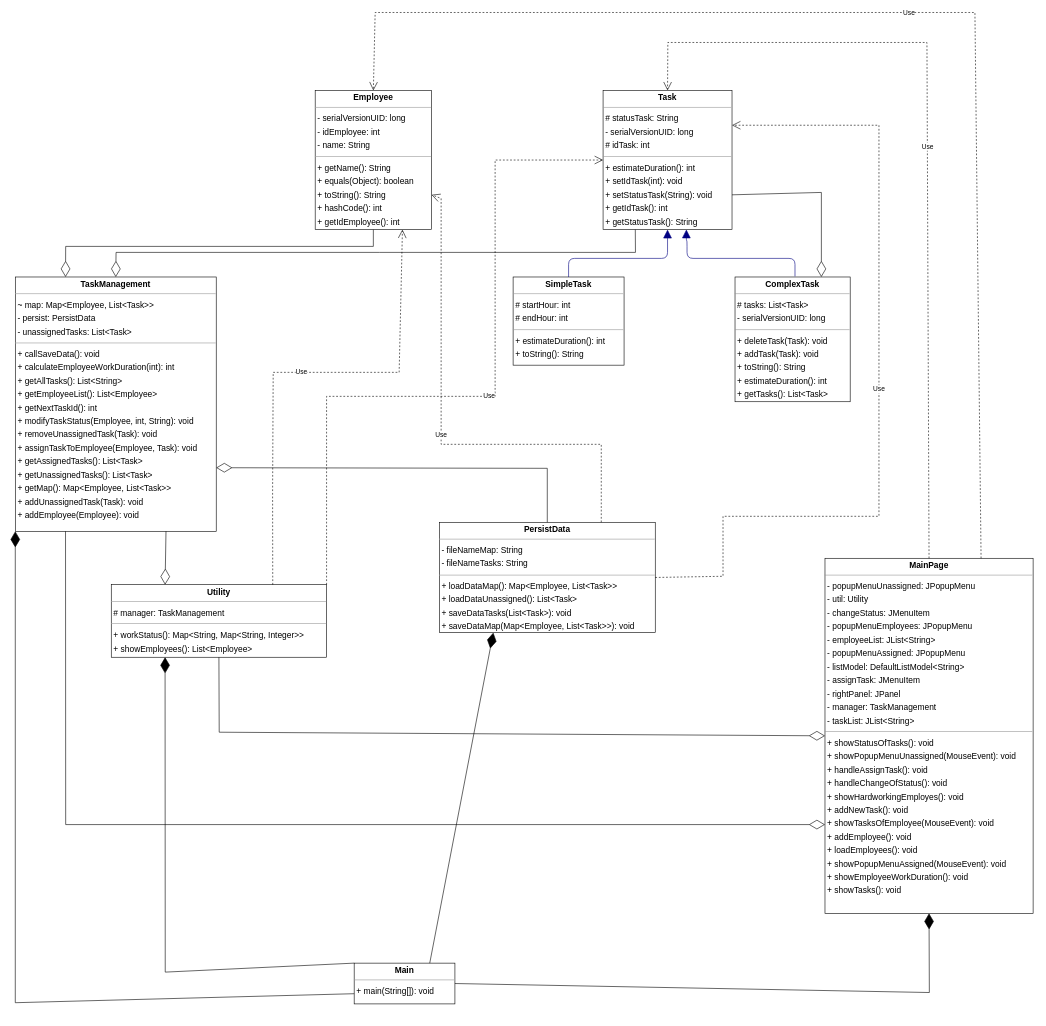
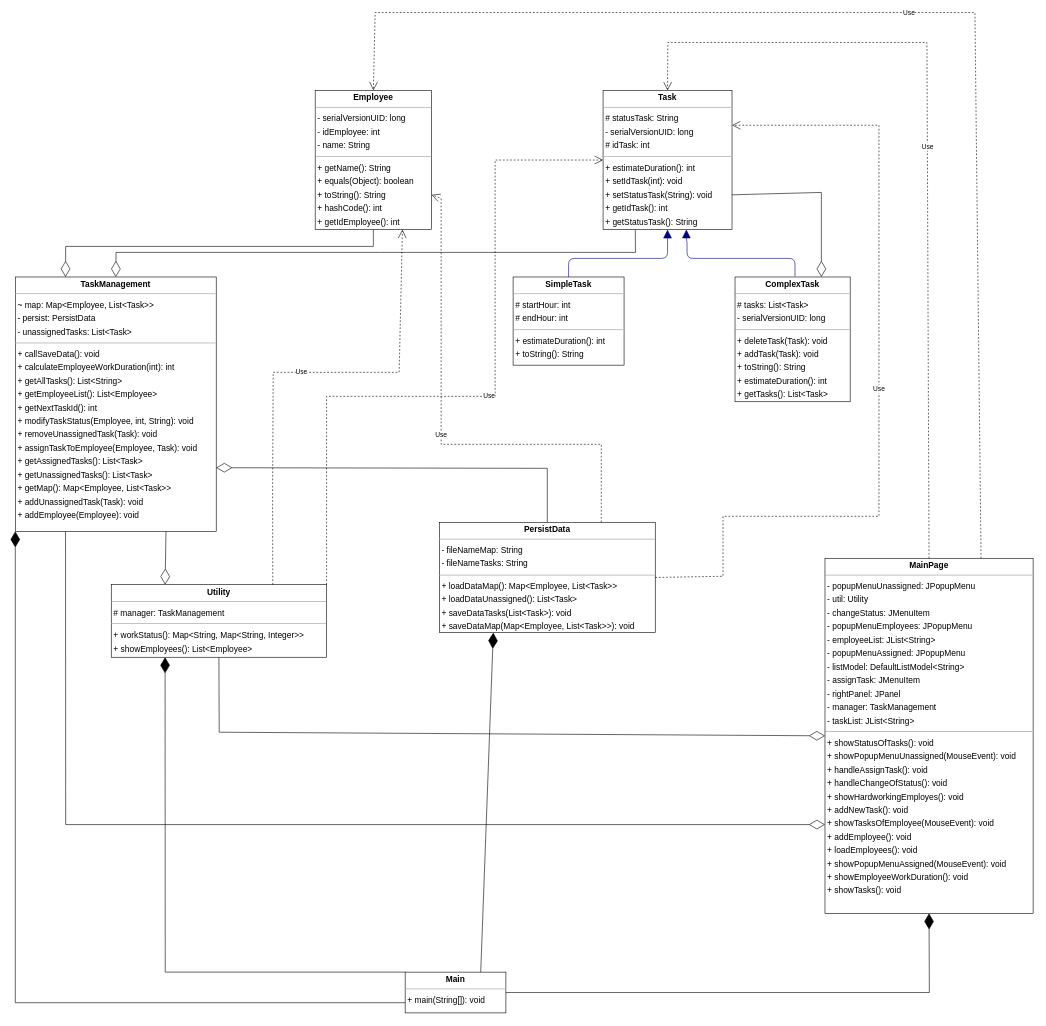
node "Main + main(String[]): void": moved (405, 984) -> (456, 993)
